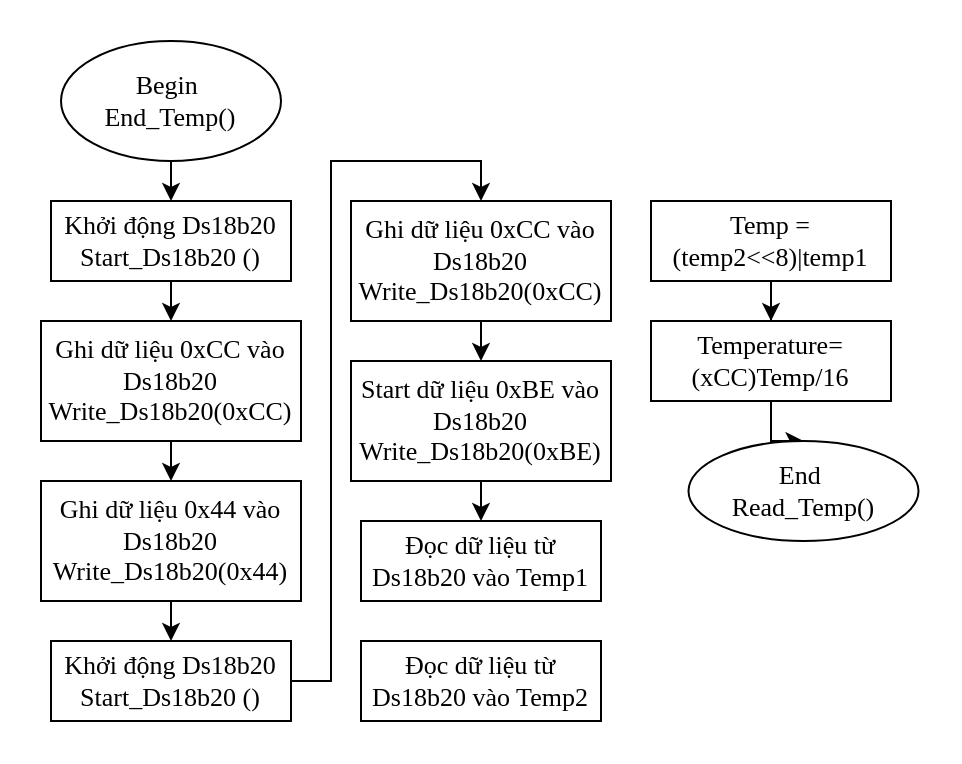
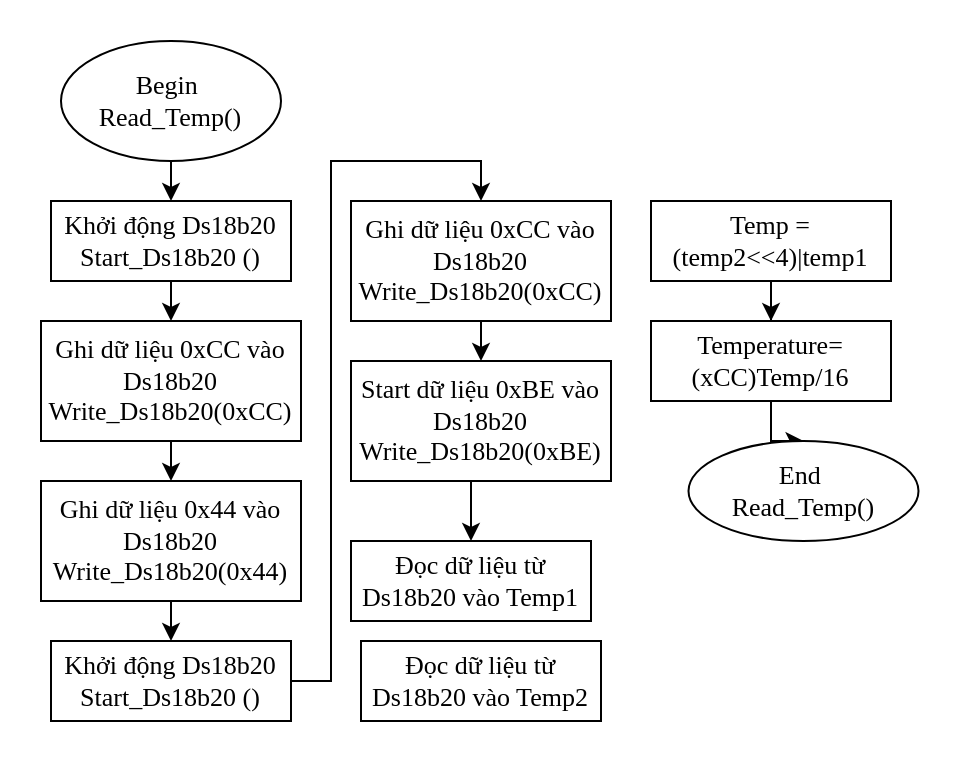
node "Begin End_Temp()": label "Begin End_Temp()" -> "Begin Read_Temp()"
node "Temp = (temp2<<8)|temp1": label "Temp = (temp2<<8)|temp1" -> "Temp = (temp2<<4)|temp1"
node "Đọc dữ liệu từ Ds18b20 vào Temp1": moved (481, 561) -> (471, 581)
